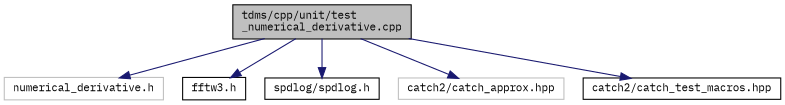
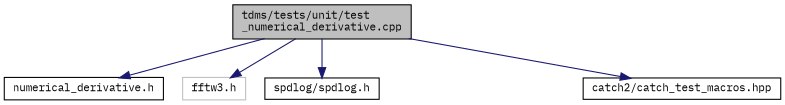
node "tdms/cpp/unit/test _numerical_derivative.cpp": label "tdms/cpp/unit/test _numerical_derivative.cpp" -> "tdms/tests/unit/test _numerical_derivative.cpp"
node "numerical_derivative.h": color grey75 -> black
node "fftw3.h": color black -> grey75
node "catch2/catch_approx.hpp": removed
